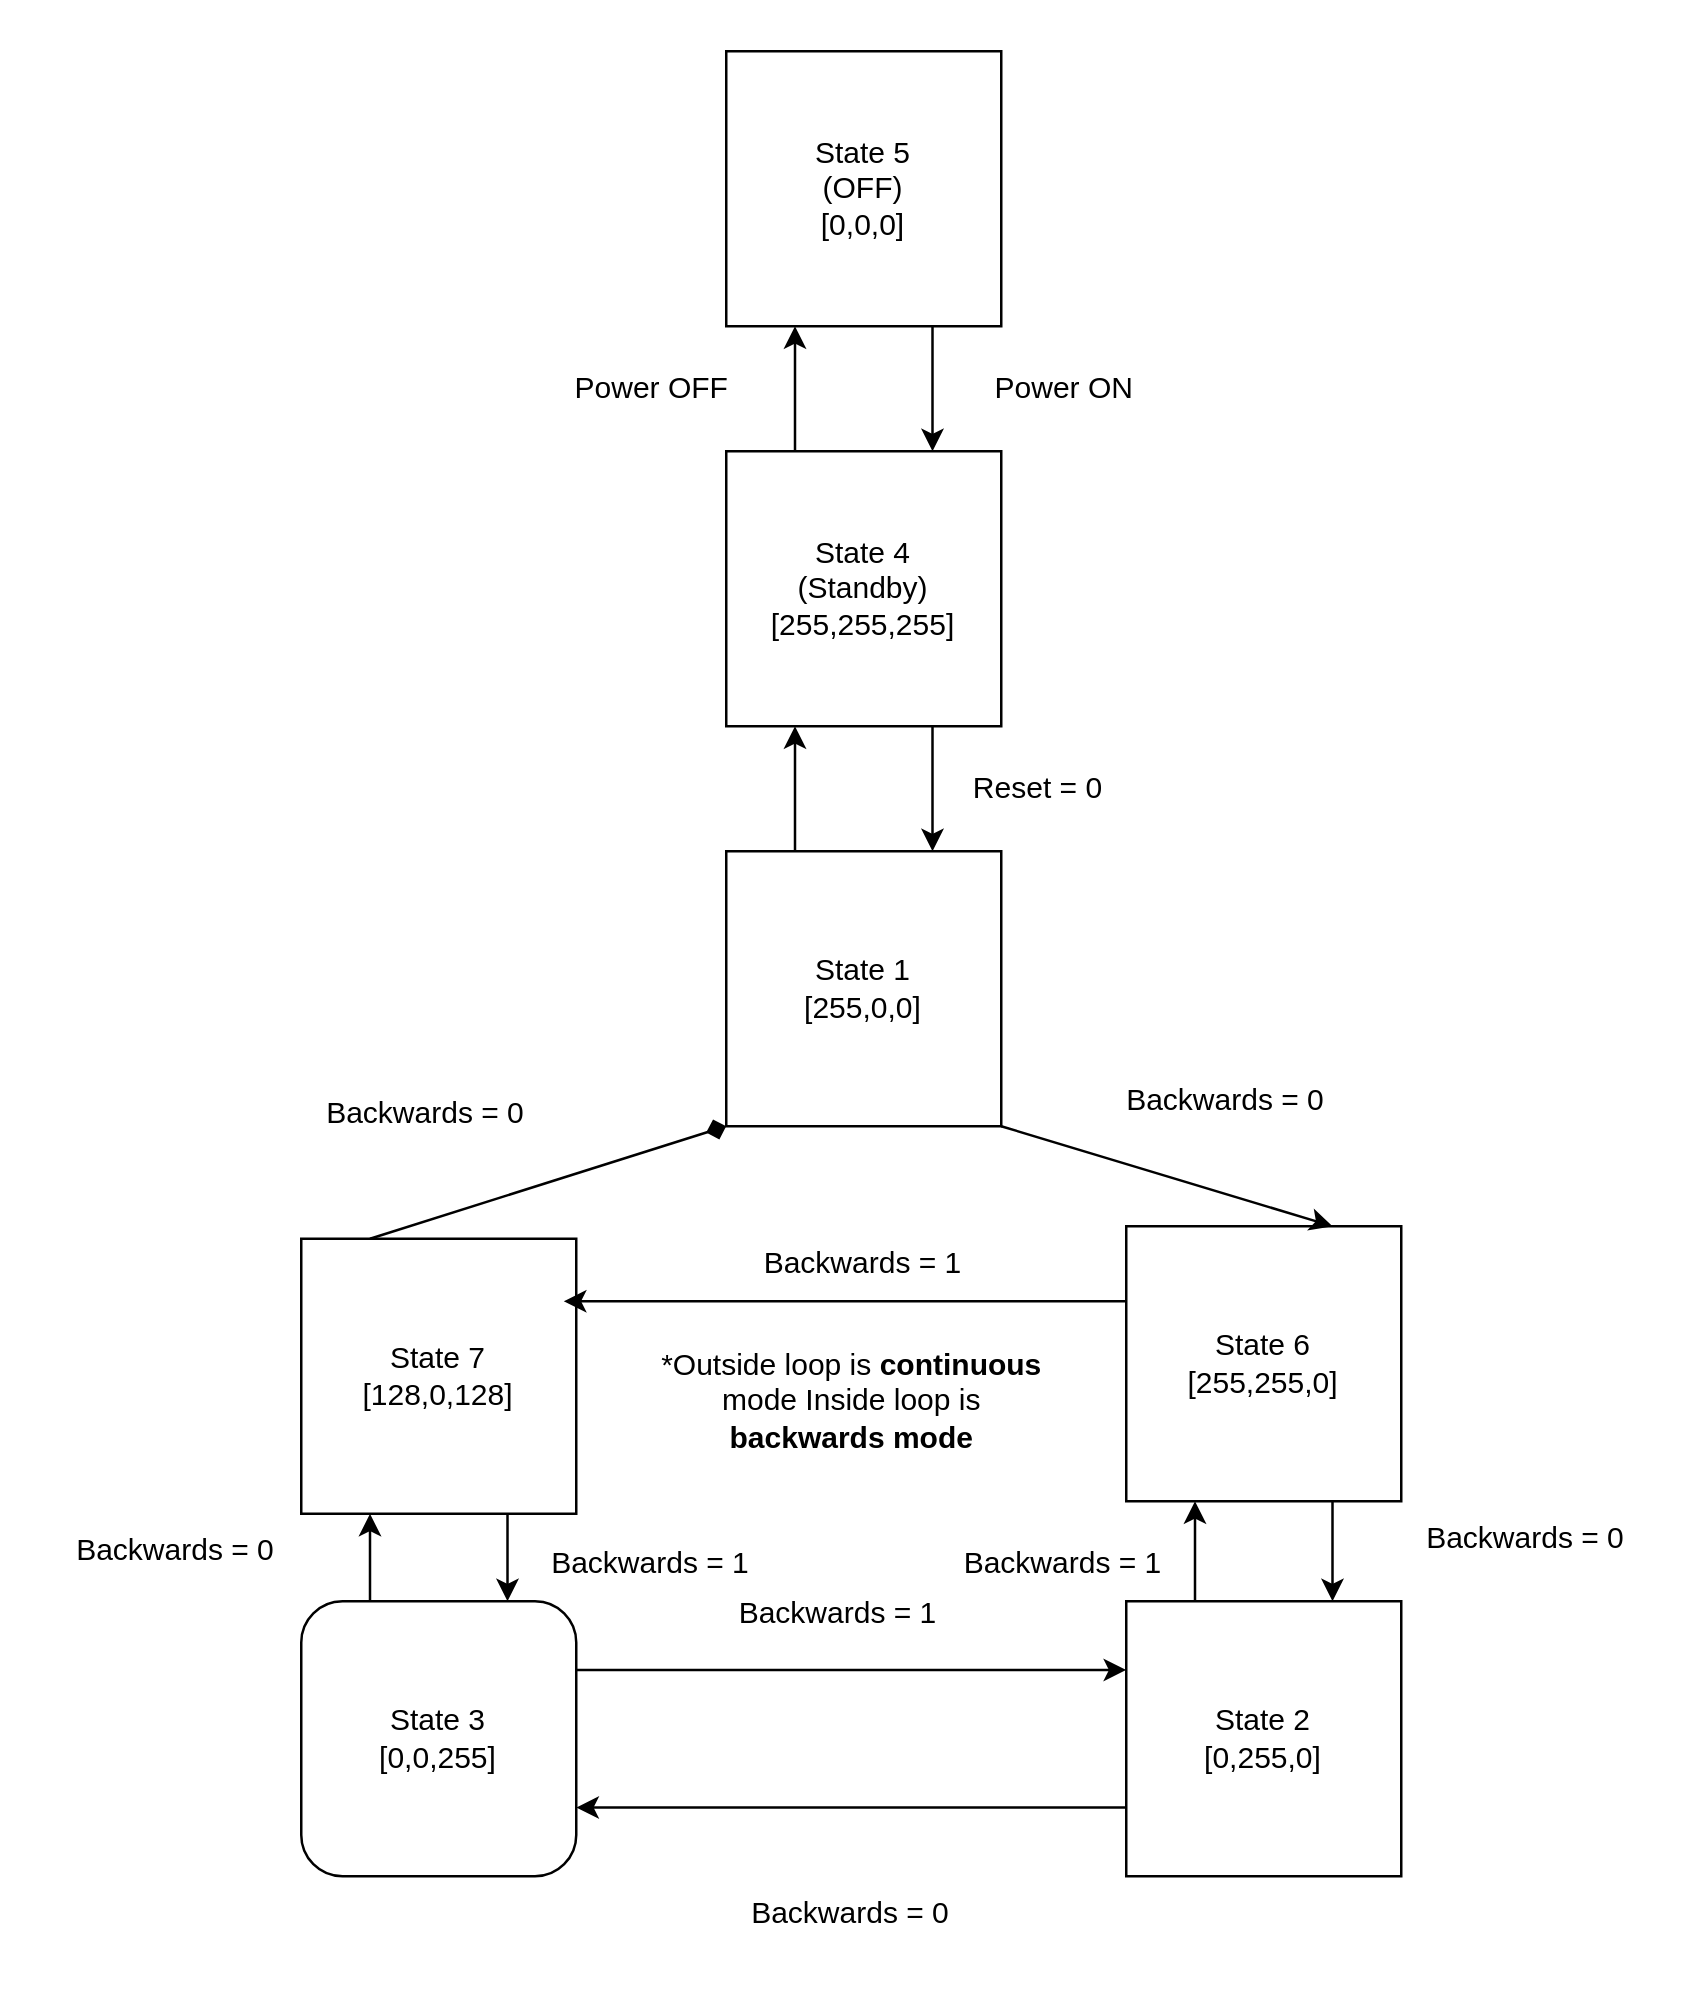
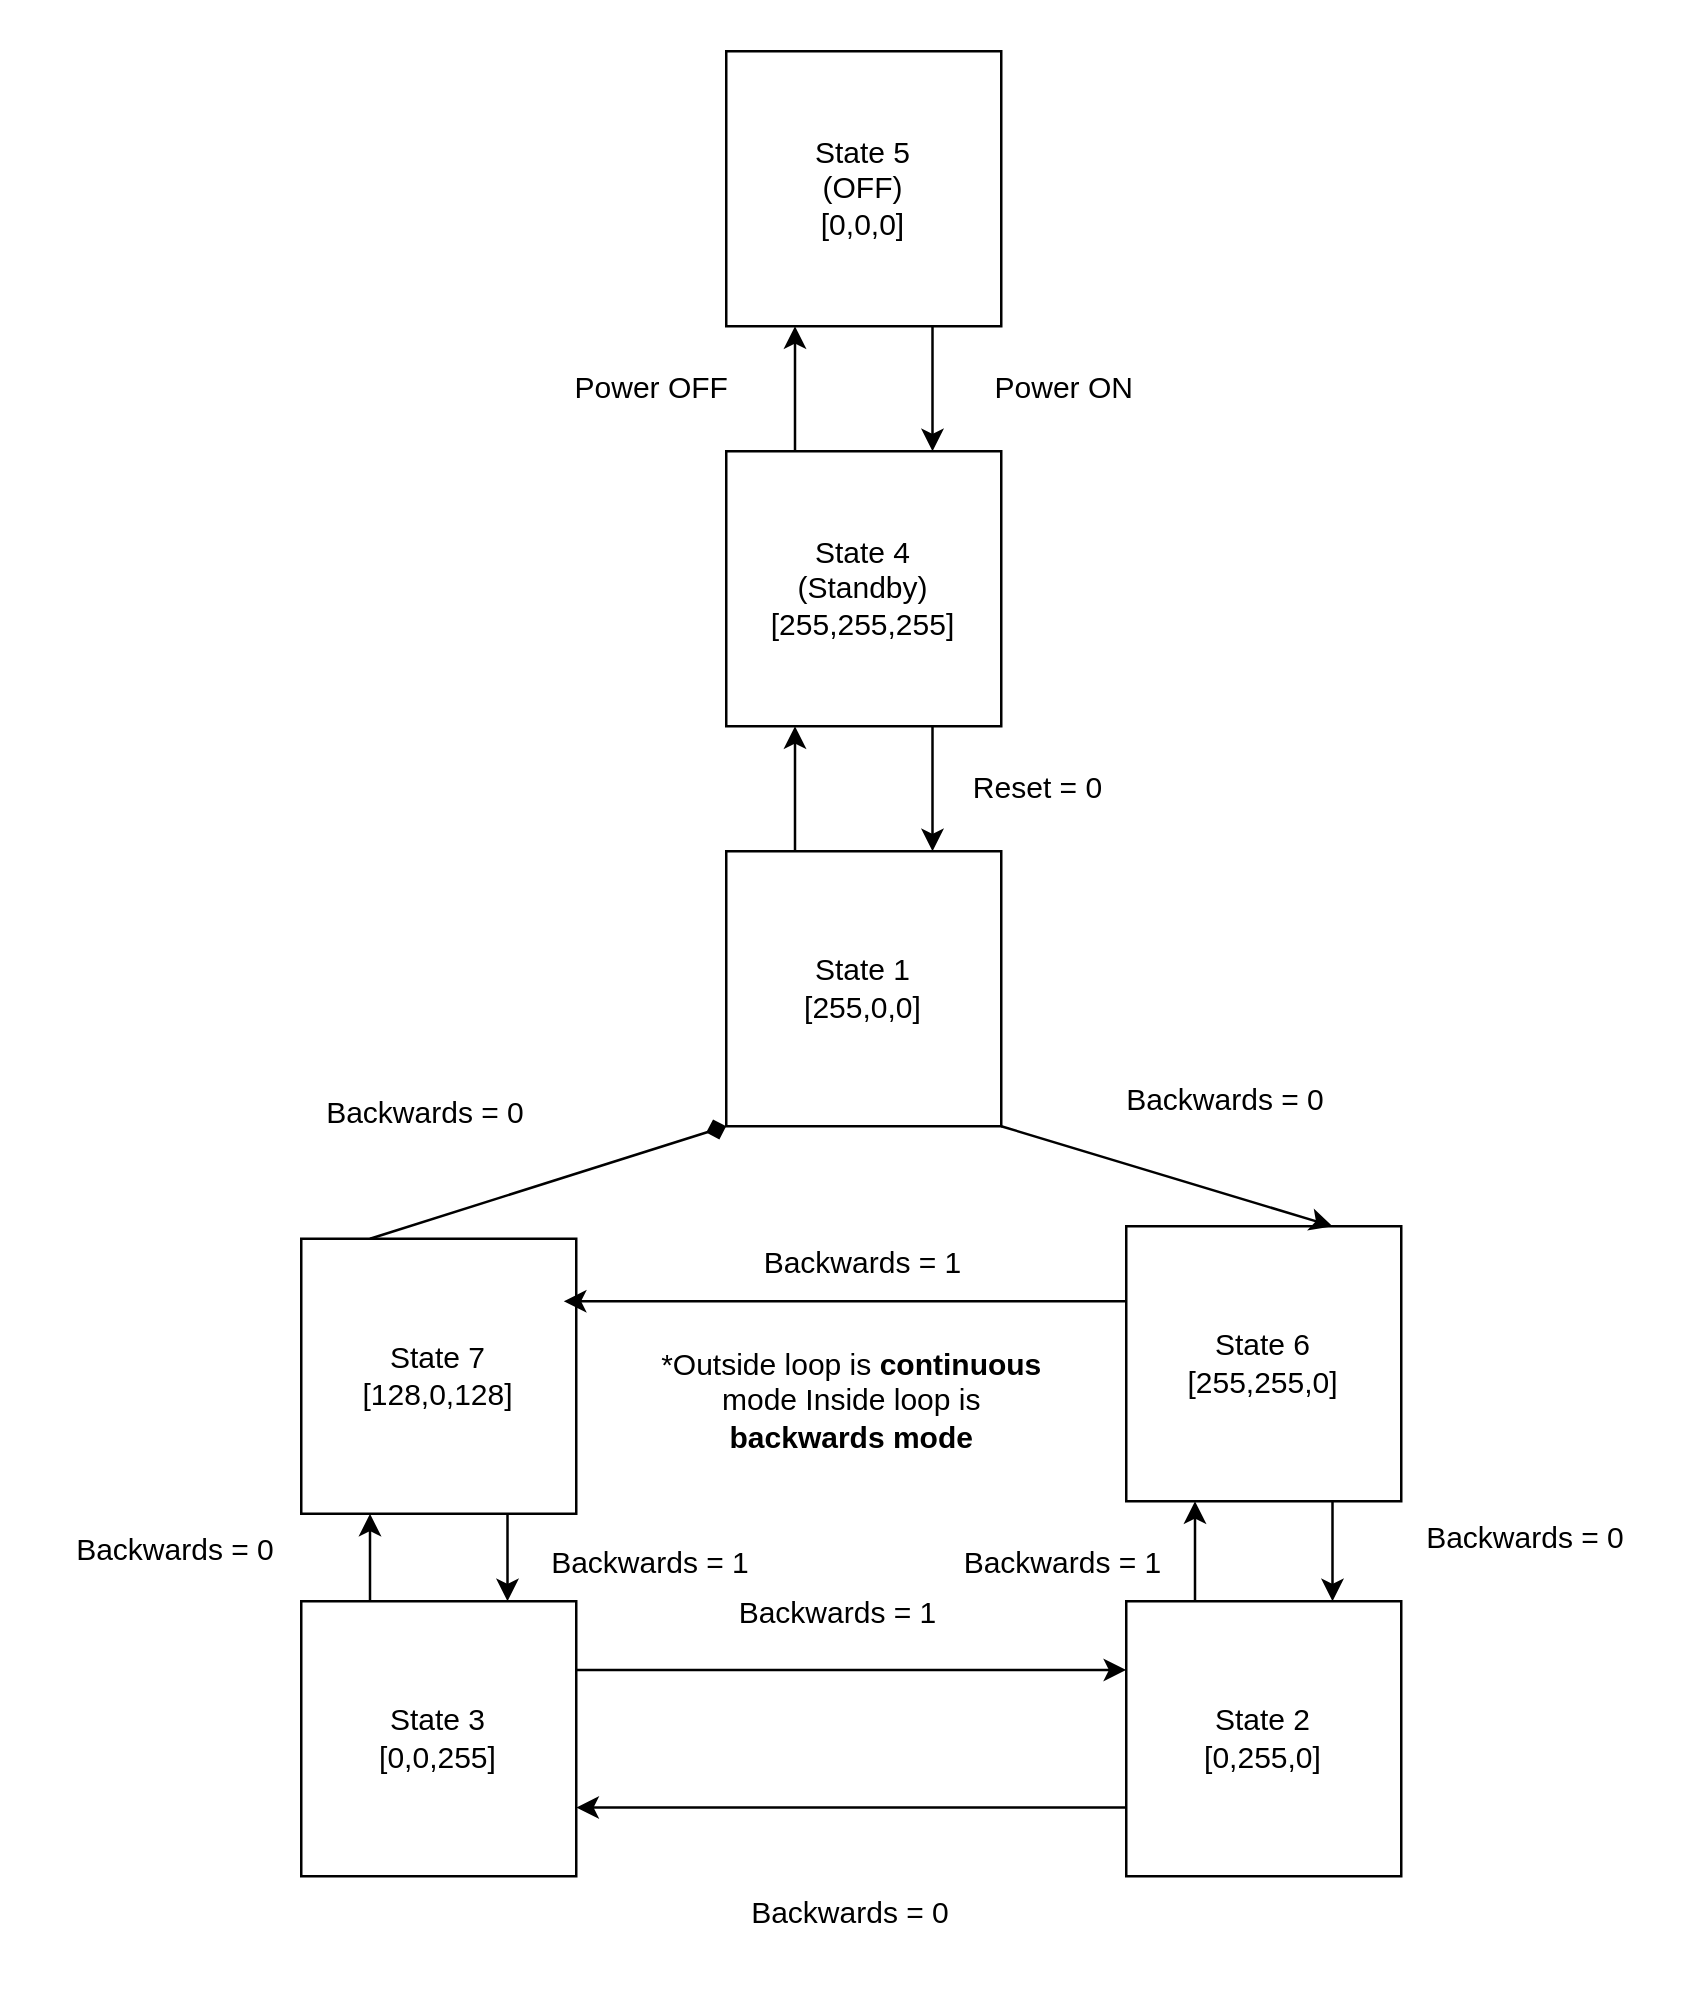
node "State 3 [0,0,255]": shape rounded rectangle -> rectangle
